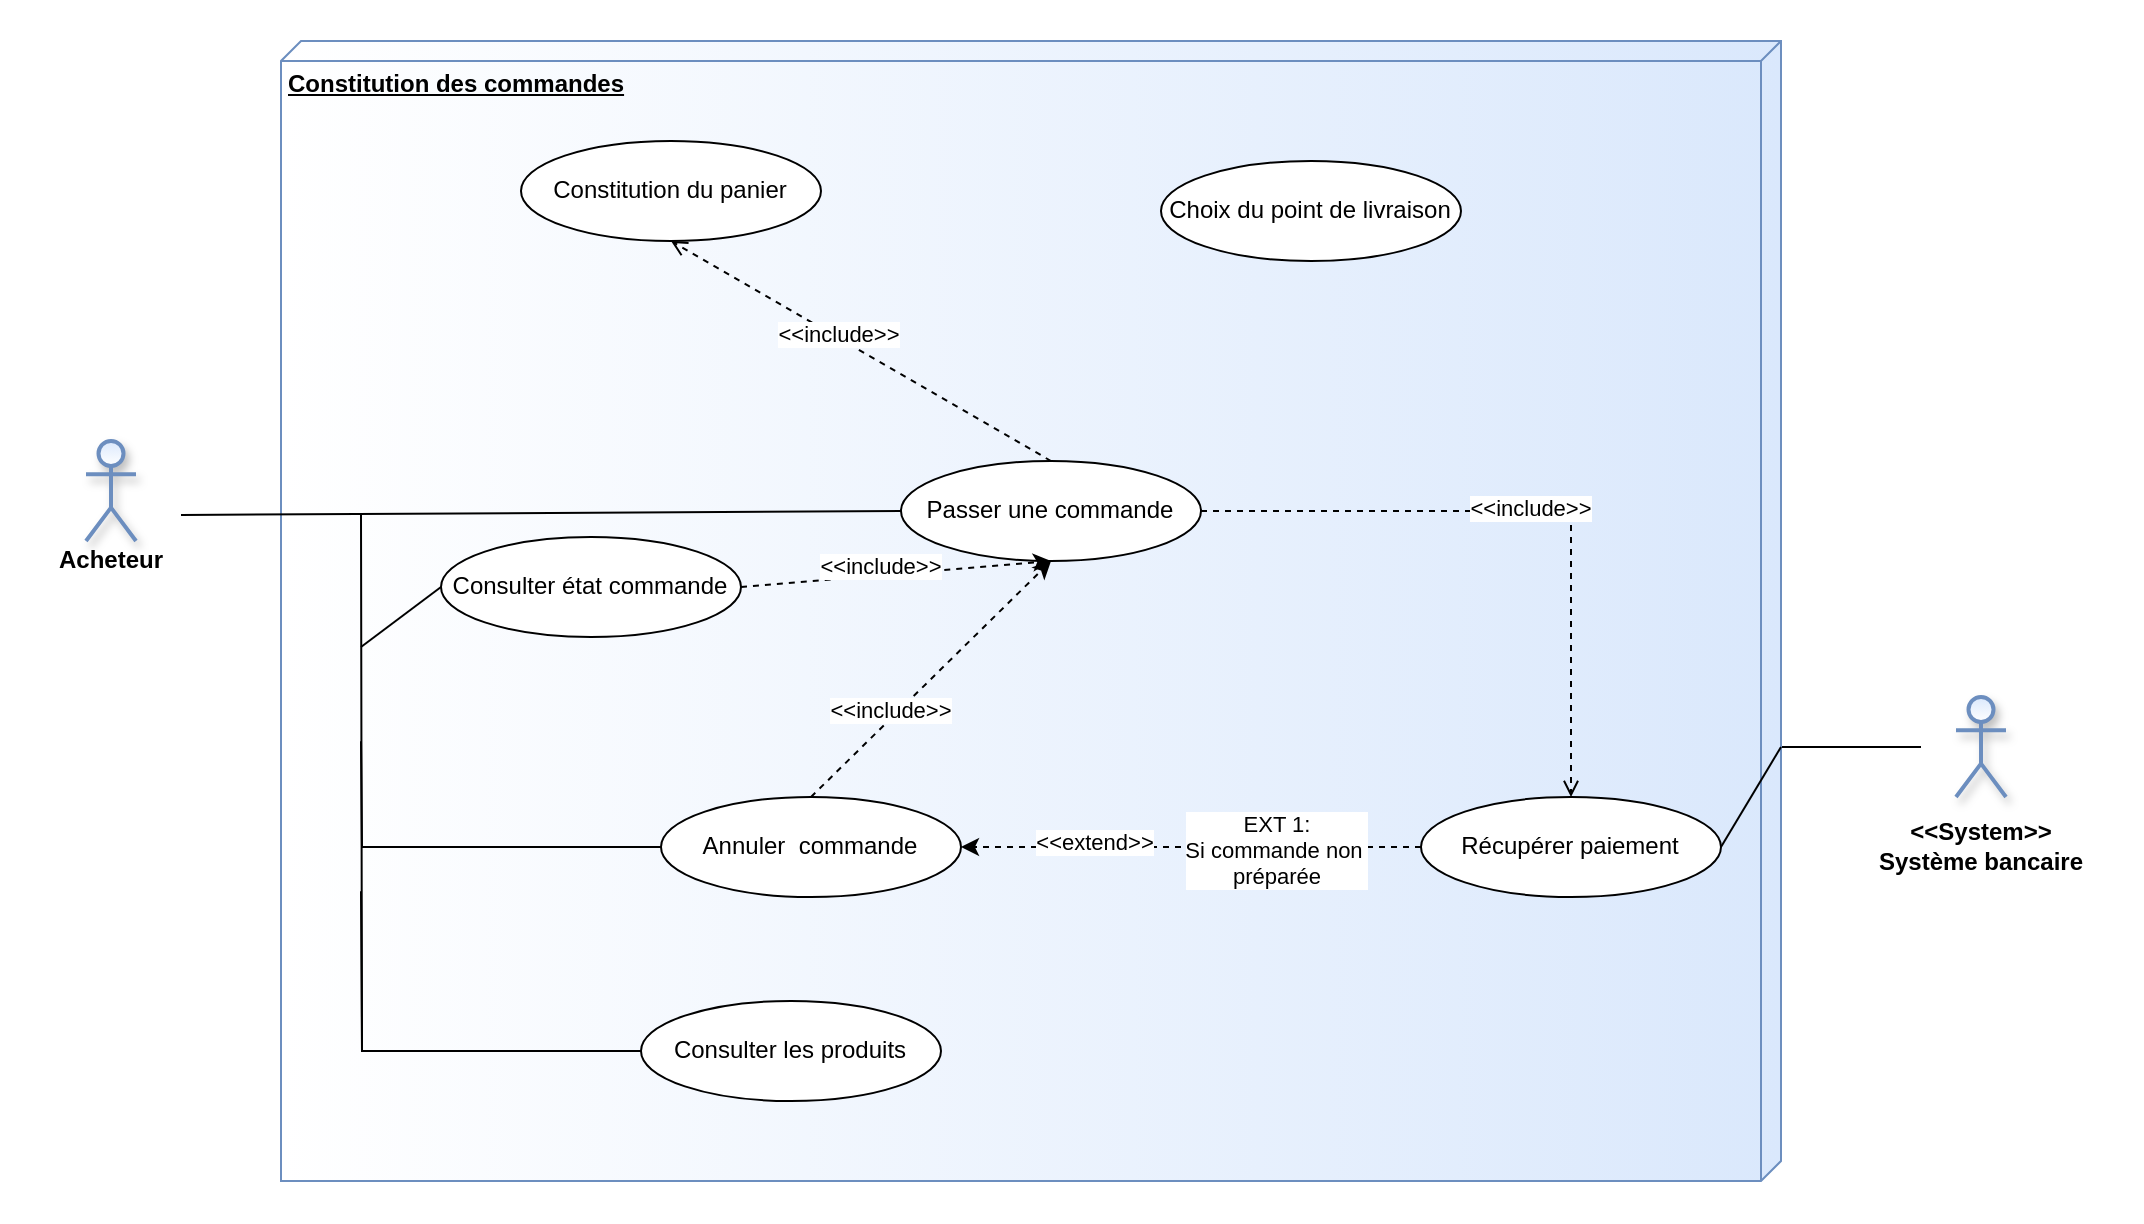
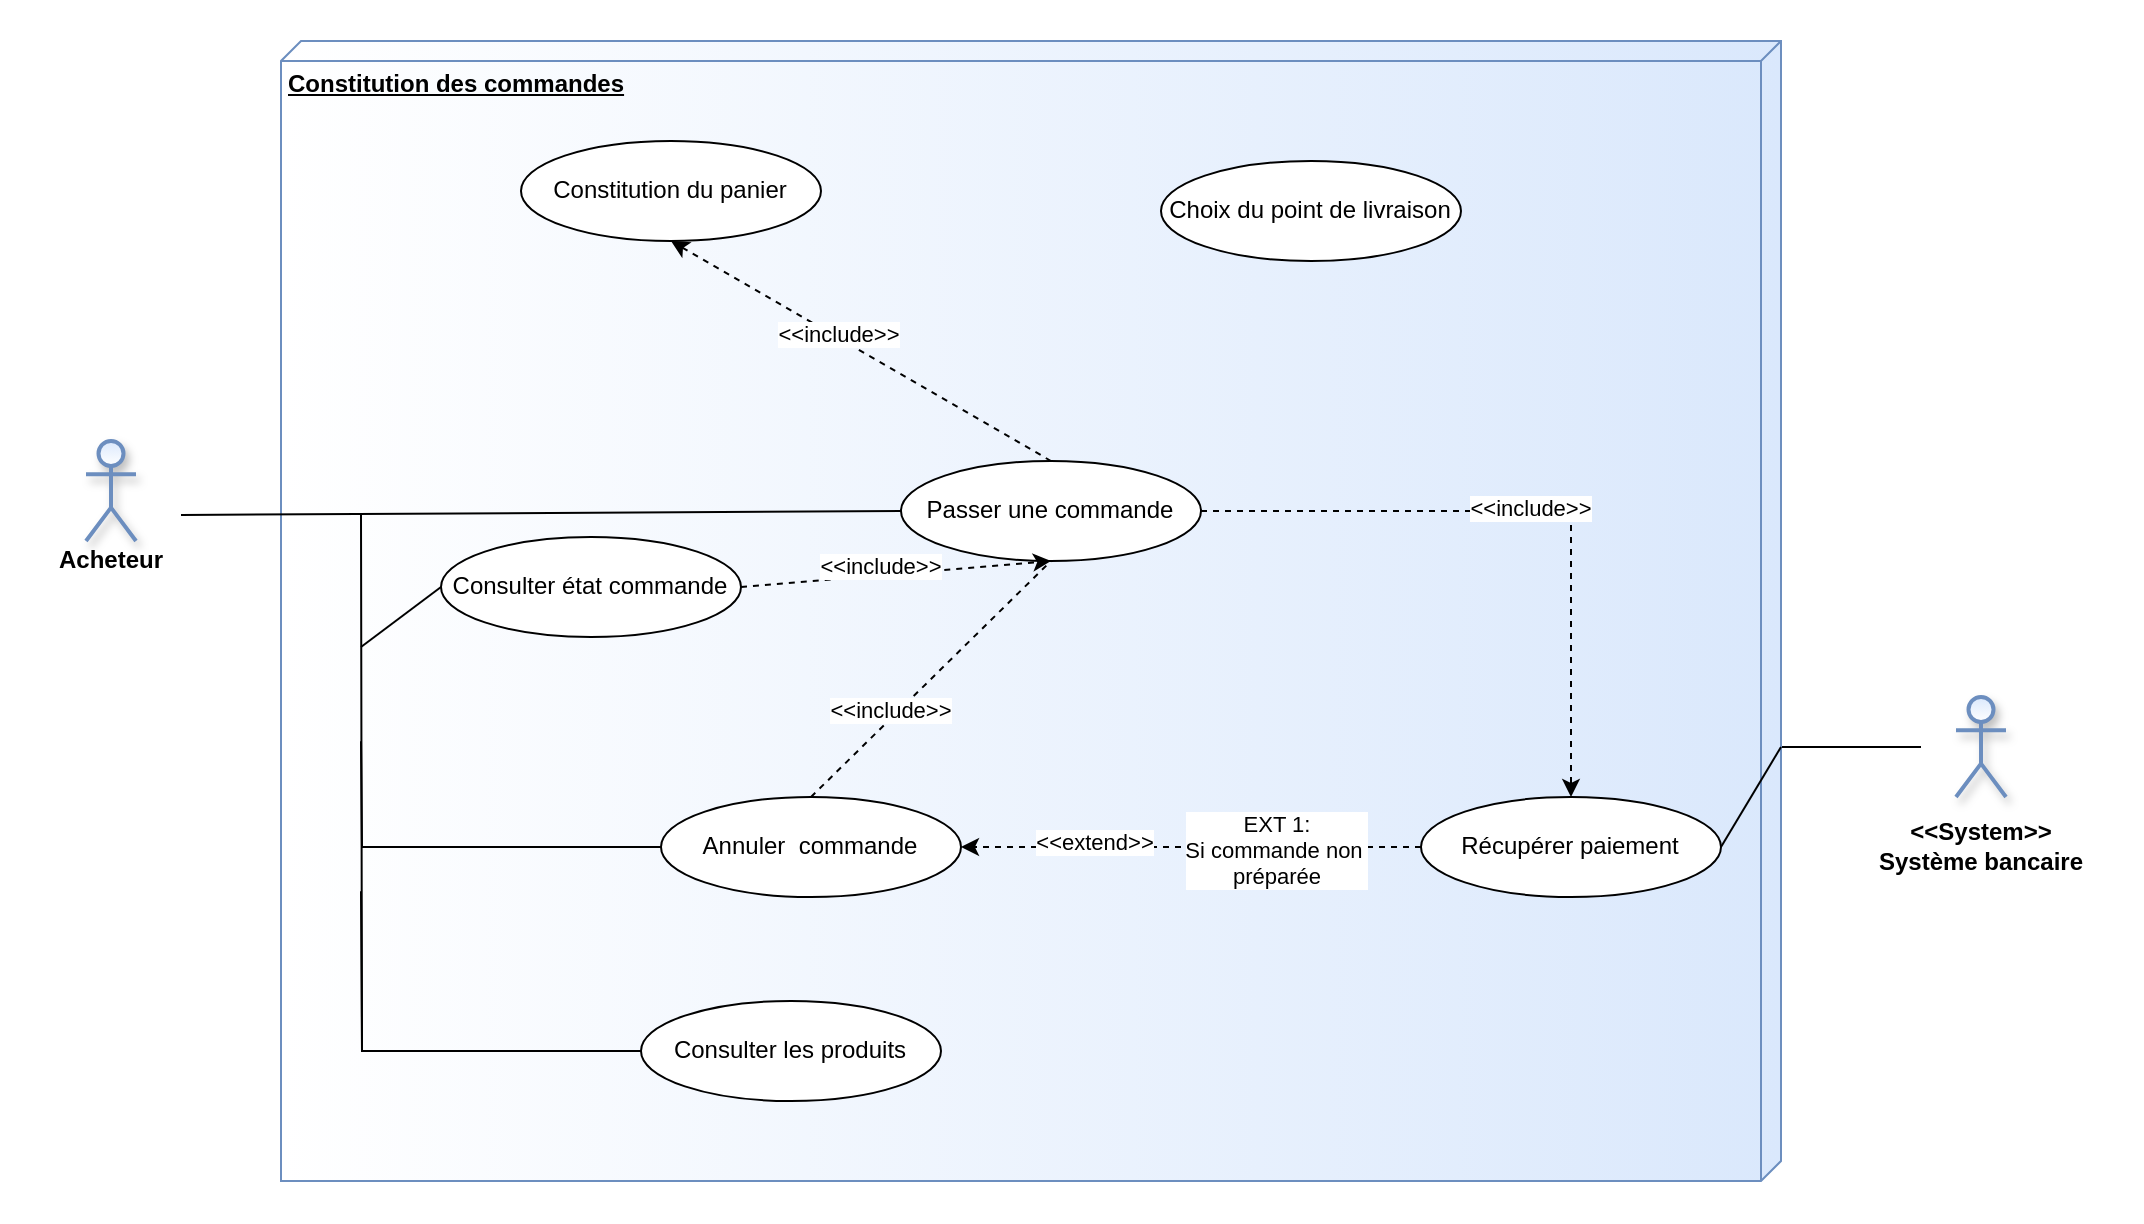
edge "Passer une commande" -> "Constitution du panier": arrowhead open -> classic
edge "Annuler commande" -> "Passer une commande": arrowhead classic -> none
edge "Passer une commande" -> "Récupérer paiement": arrowhead open -> classic
